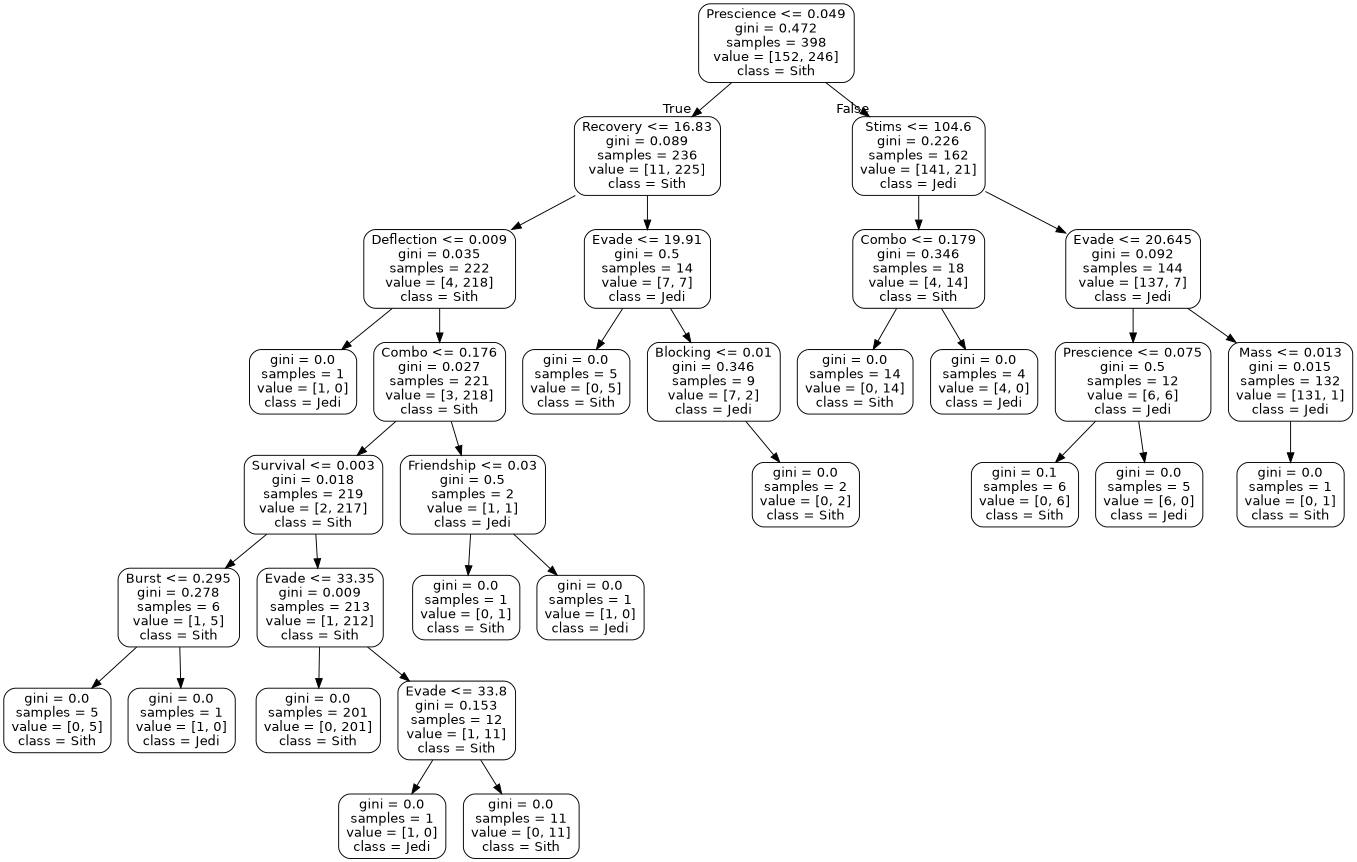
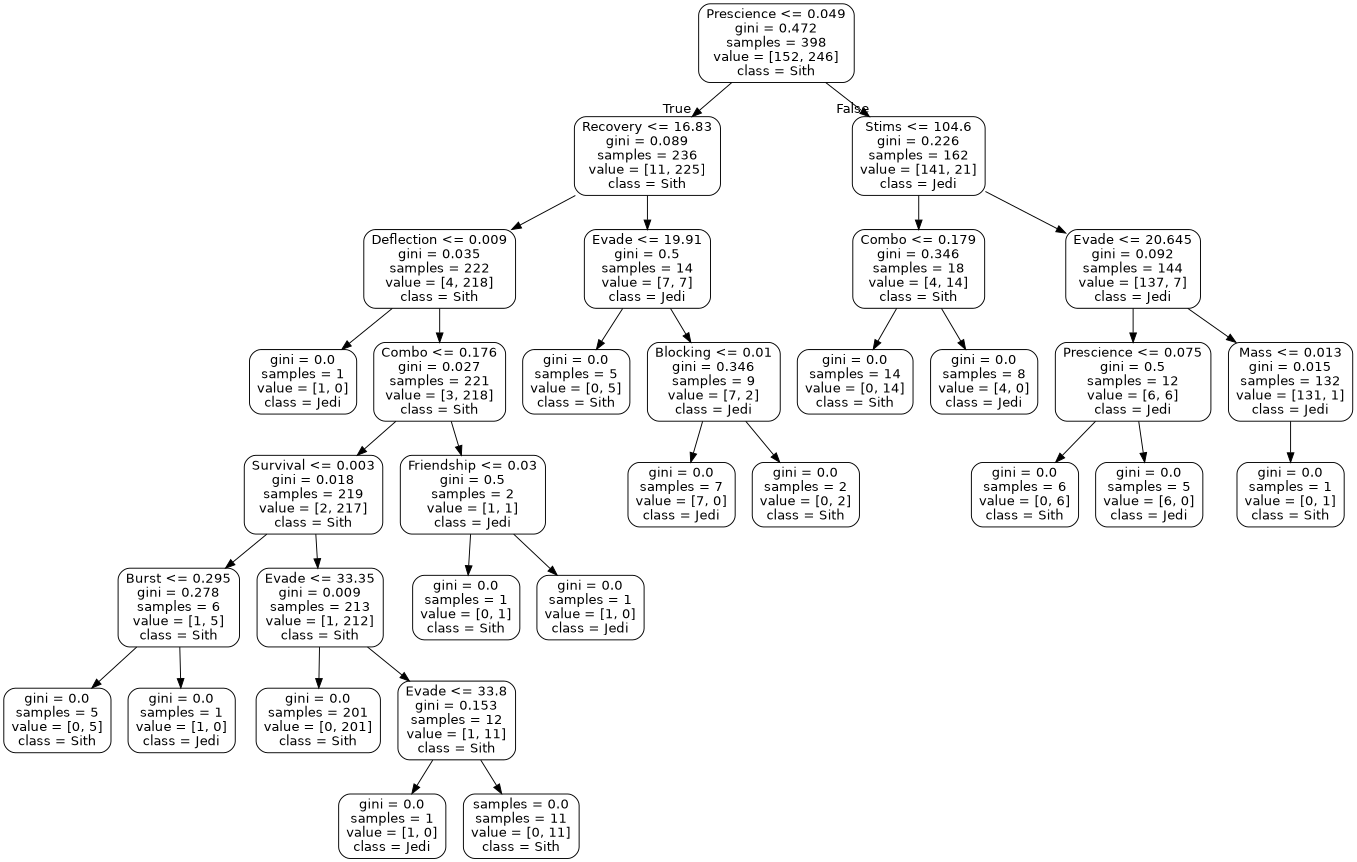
node "gini = 0.0 samples = 4 value = [4, 0] class = Jedi": label "gini = 0.0 samples = 4 value = [4, 0] class = Jedi" -> "gini = 0.0 samples = 8 value = [4, 0] class = Jedi"
node "gini = 0.0 samples = 7 value = [7, 0] class = Jedi": added
node "gini = 0.1 samples = 6 value = [0, 6] class = Sith": label "gini = 0.1 samples = 6 value = [0, 6] class = Sith" -> "gini = 0.0 samples = 6 value = [0, 6] class = Sith"
node "gini = 0.0 samples = 11 value = [0, 11] class = Sith": label "gini = 0.0 samples = 11 value = [0, 11] class = Sith" -> "samples = 0.0 samples = 11 value = [0, 11] class = Sith"
